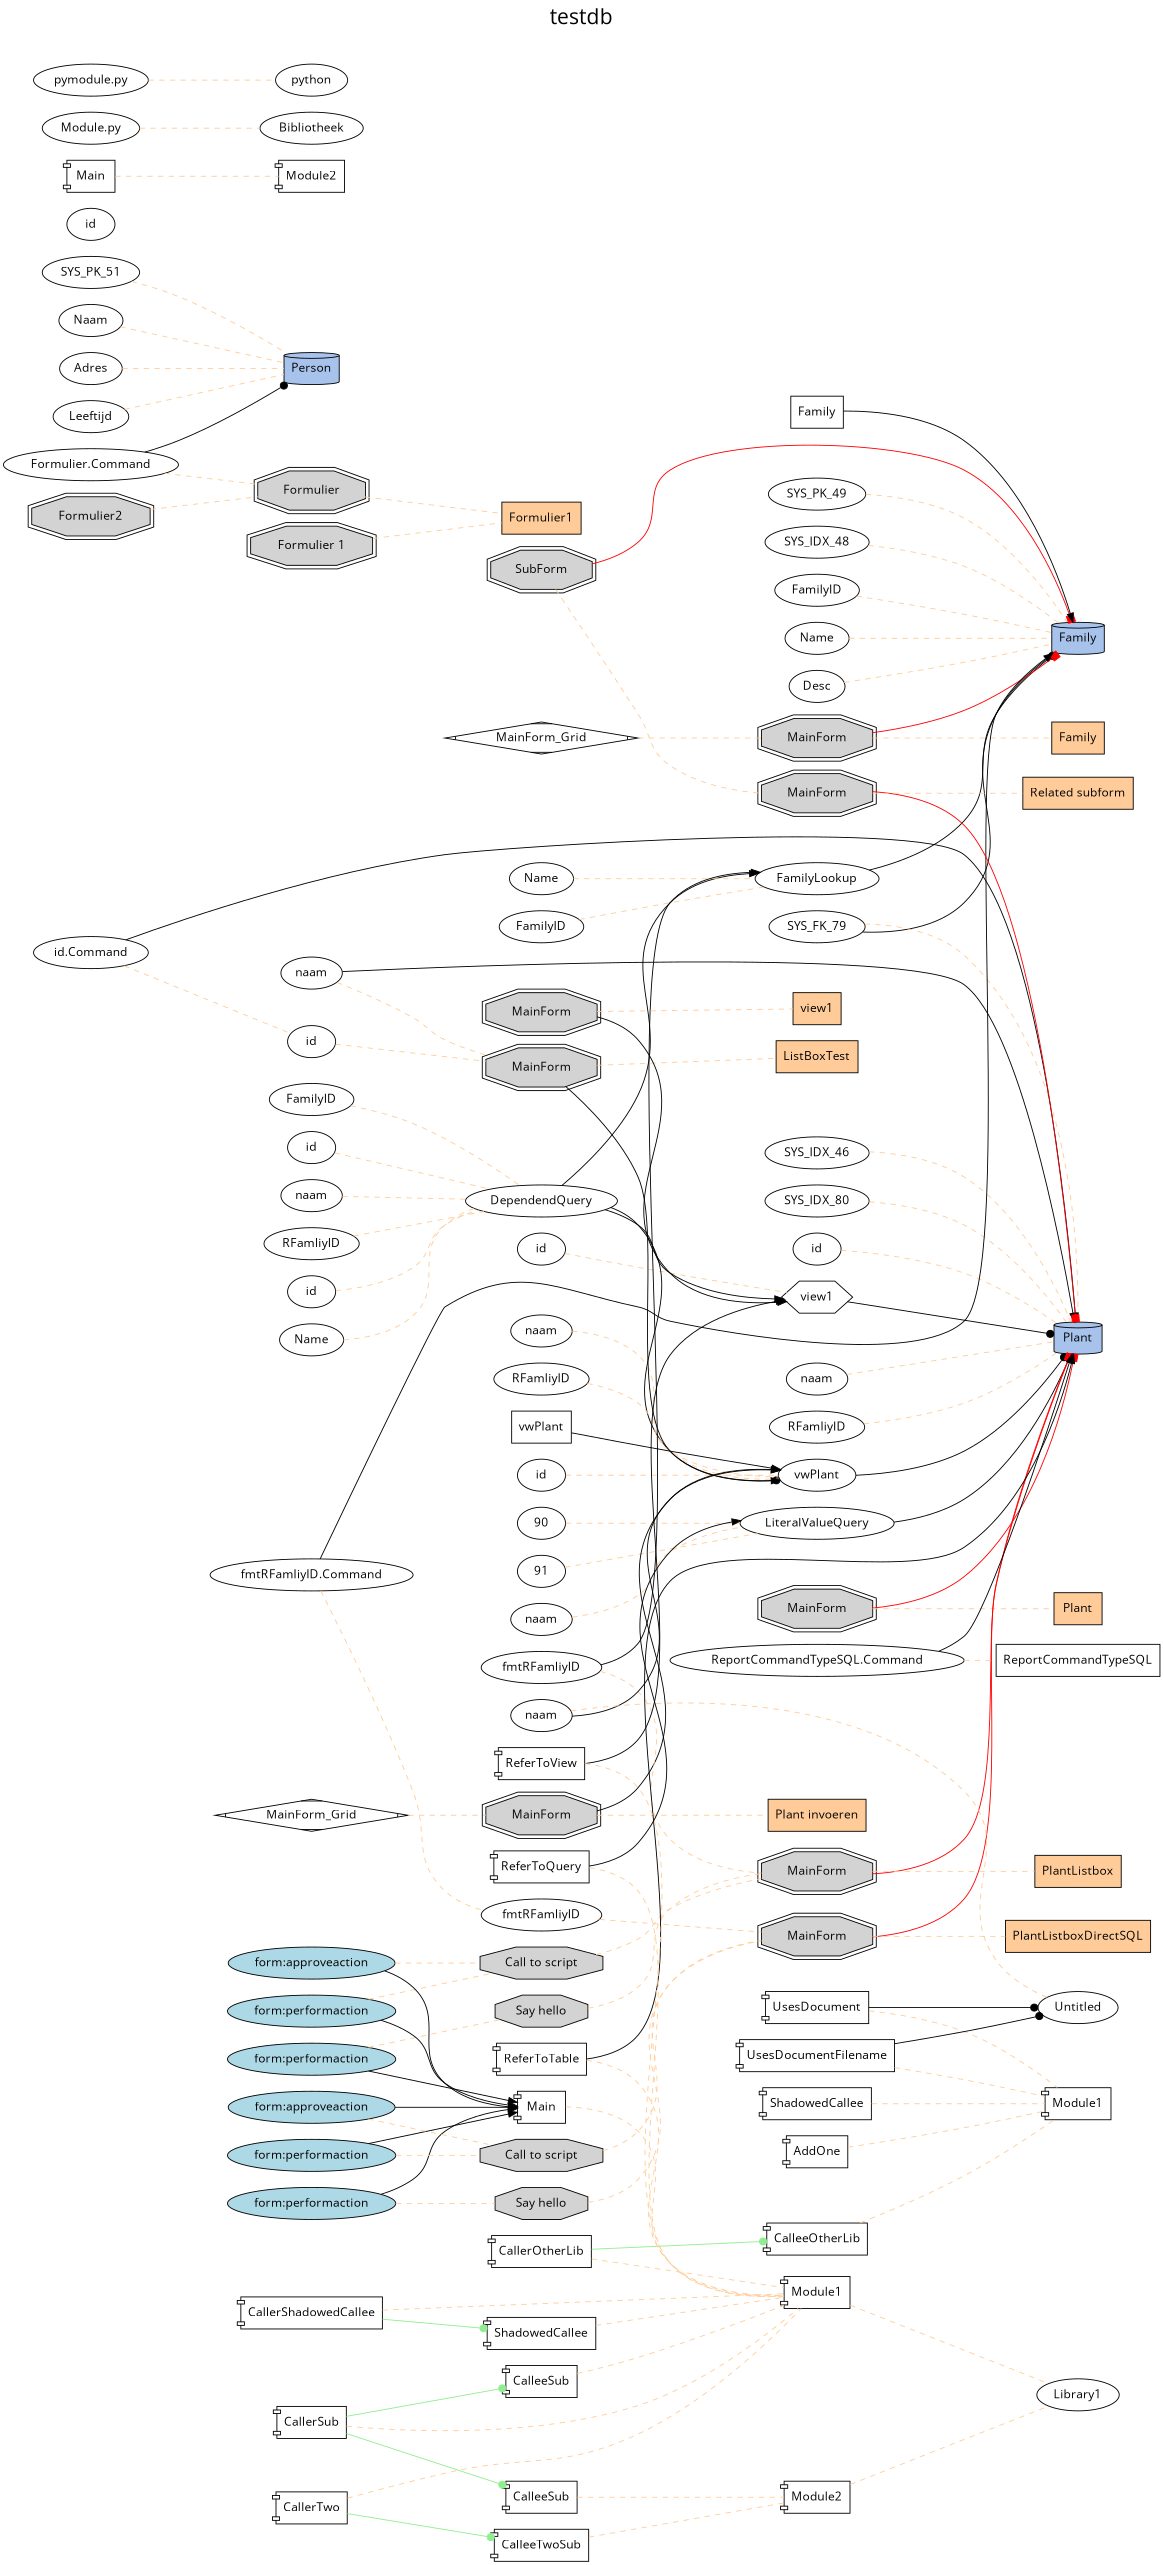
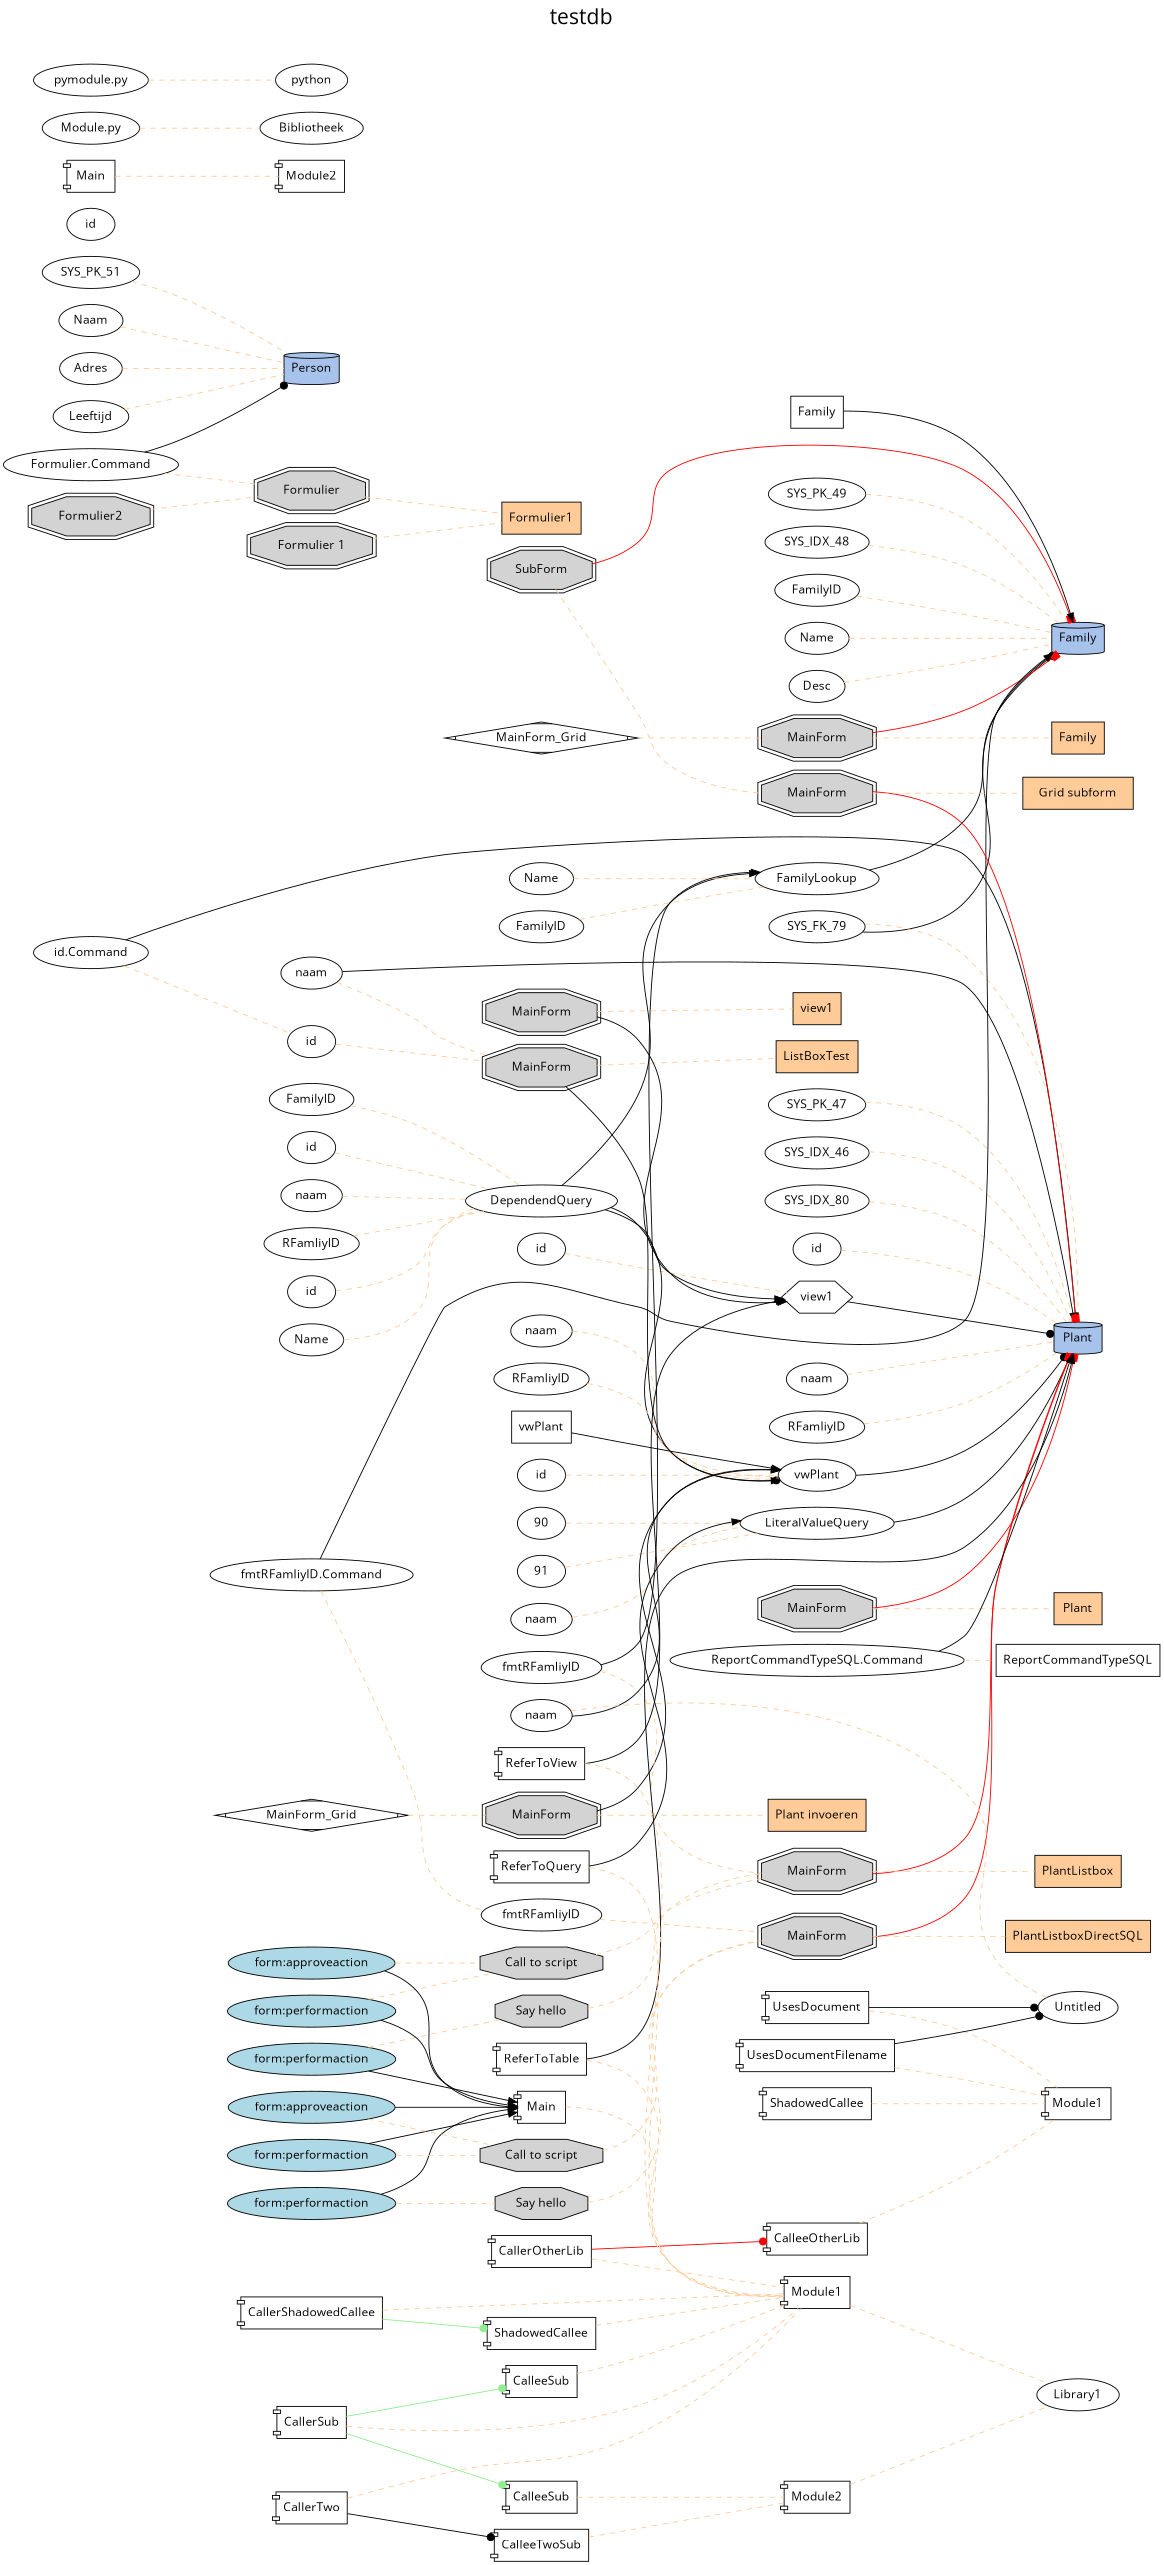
node "Related subform": label "Related subform" -> "Grid subform"
node "SYS_PK_47": added
node "AddOne": removed
edge "CallerOtherLib" -> "CalleeOtherLib": color #90ee90 -> red
edge "CallerTwo" -> "CalleeTwoSub": color #90ee90 -> black
